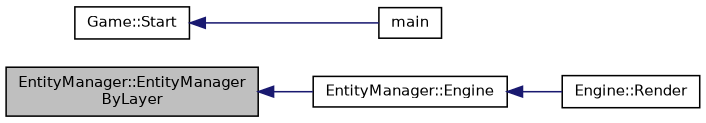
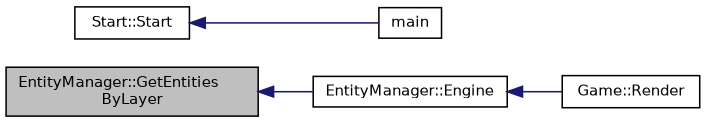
node "Game::Start": label "Game::Start" -> "Start::Start"
node "EntityManager::EntityManager ByLayer": label "EntityManager::EntityManager ByLayer" -> "EntityManager::GetEntities ByLayer"
node "Engine::Render": label "Engine::Render" -> "Game::Render"
